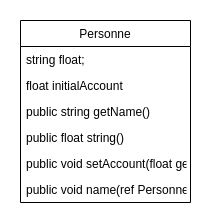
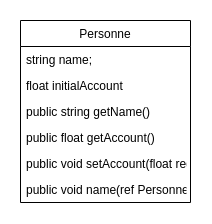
node "string float;": label "string float;" -> "string name;"
node "public float string()": label "public float string()" -> "public float getAccount()"
node "public void setAccount(float getName)": label "public void setAccount(float getName)" -> "public void setAccount(float receive)"
